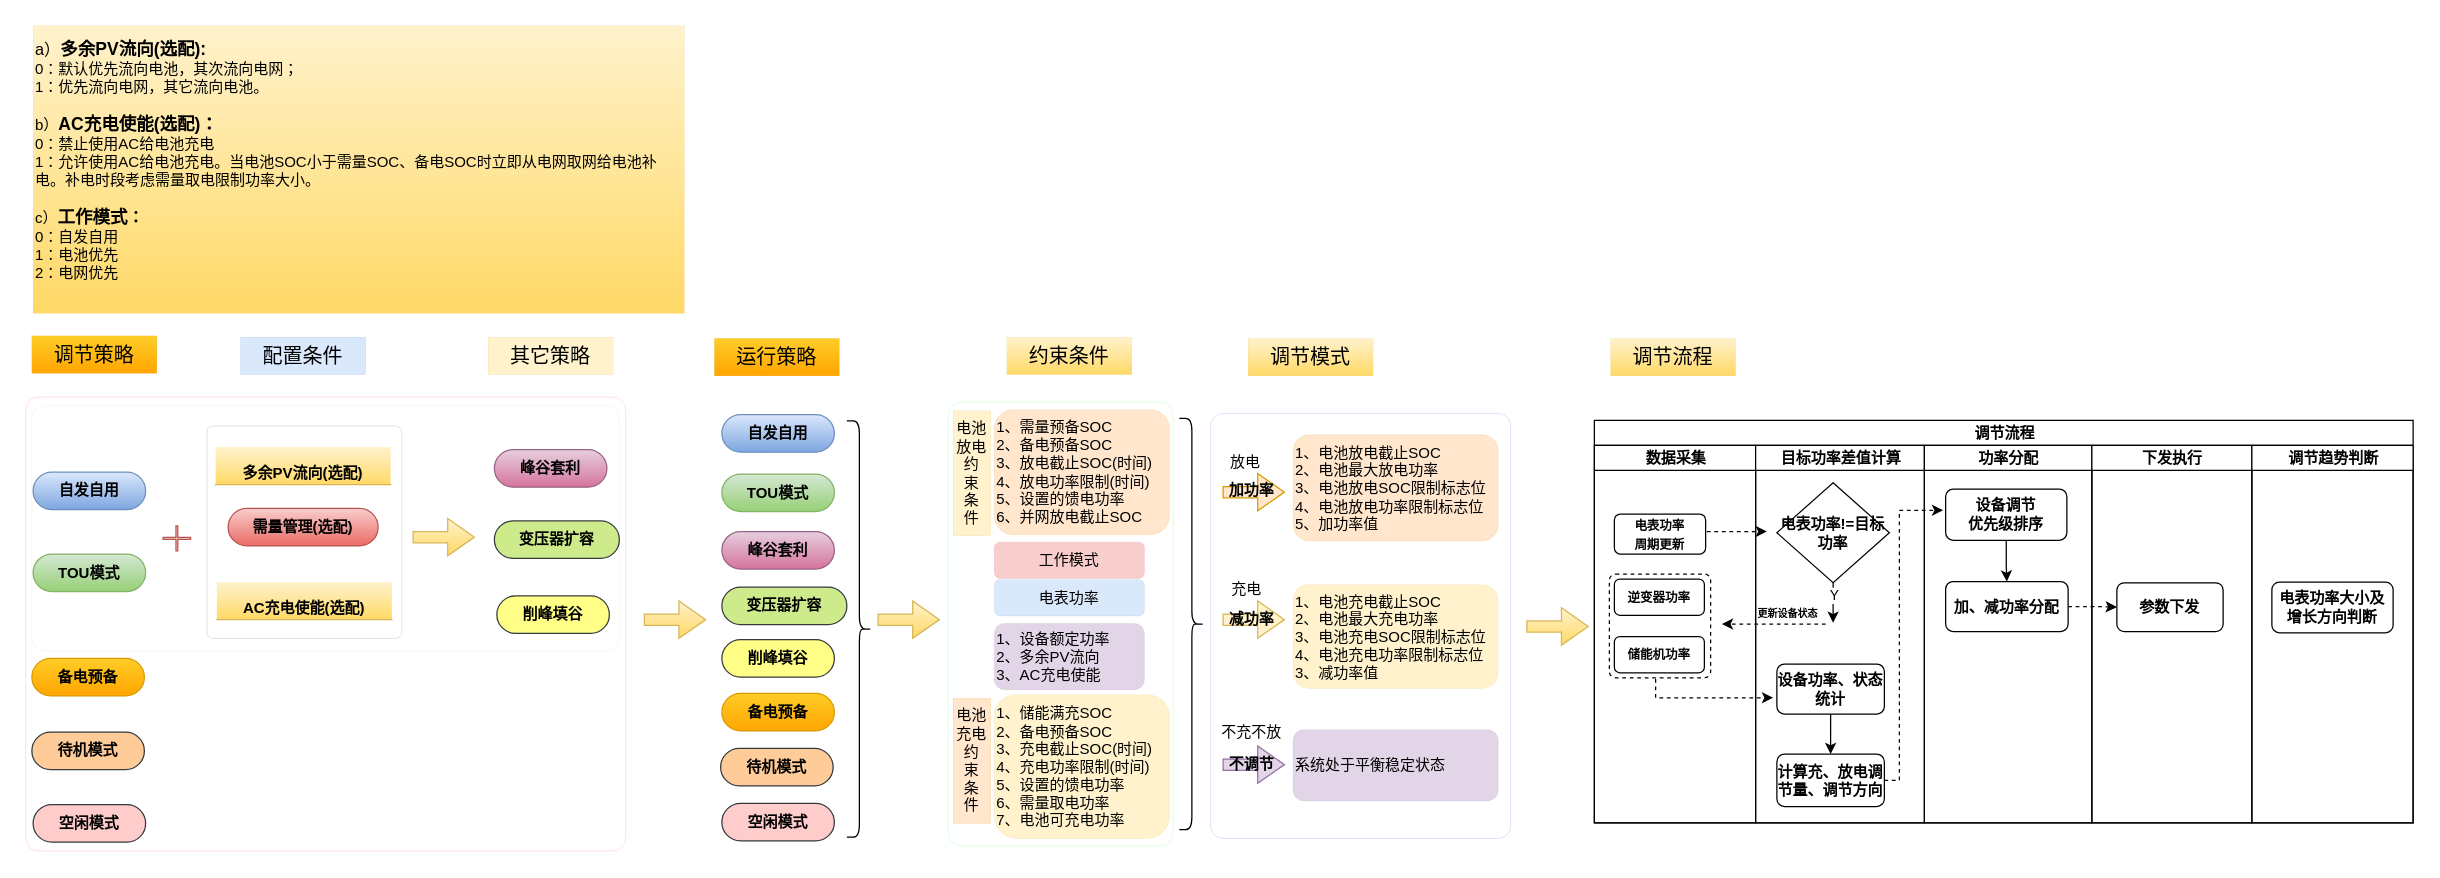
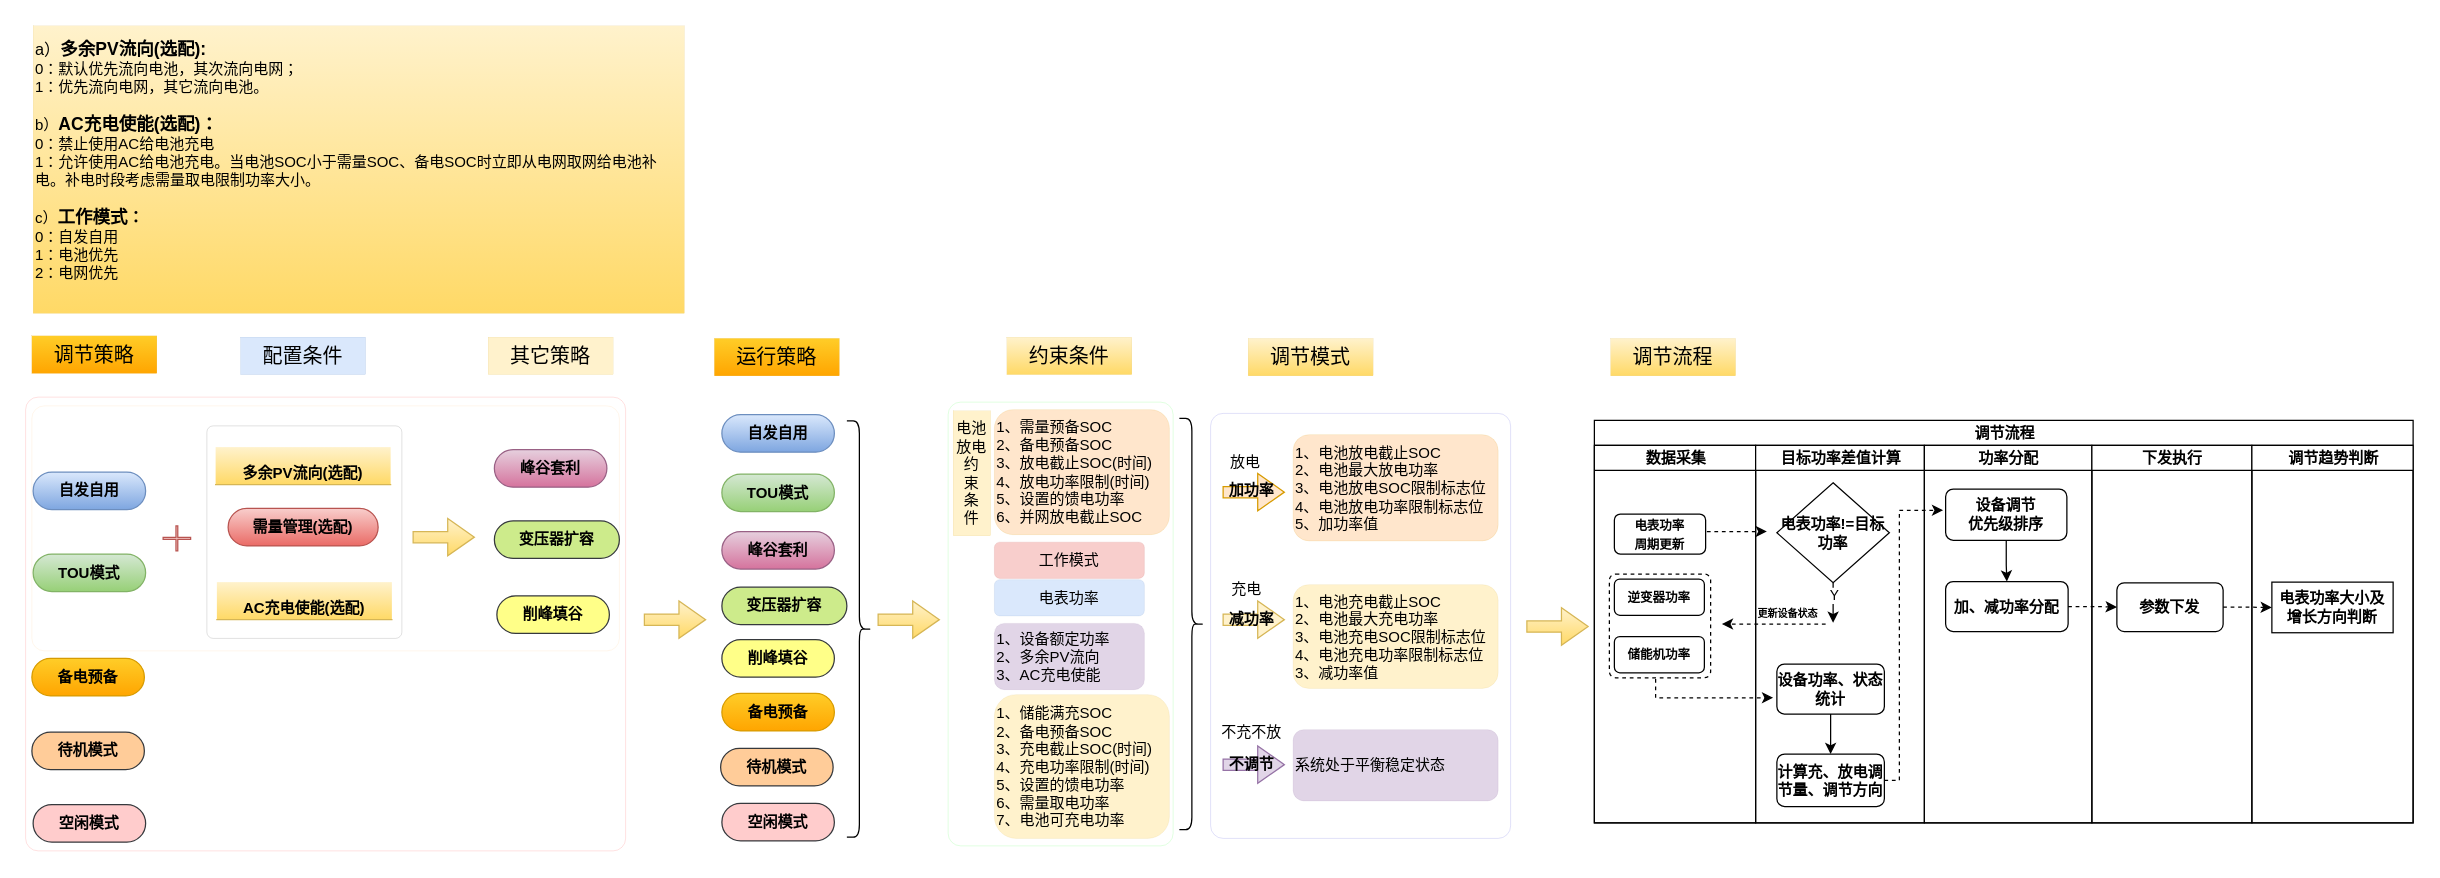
edge "参数下发" -> "电表功率大小及增长方向判断": added
node "电表功率大小及增长方向判断": shape rounded rectangle -> rectangle
node "电池充电约 束 条 件": removed
